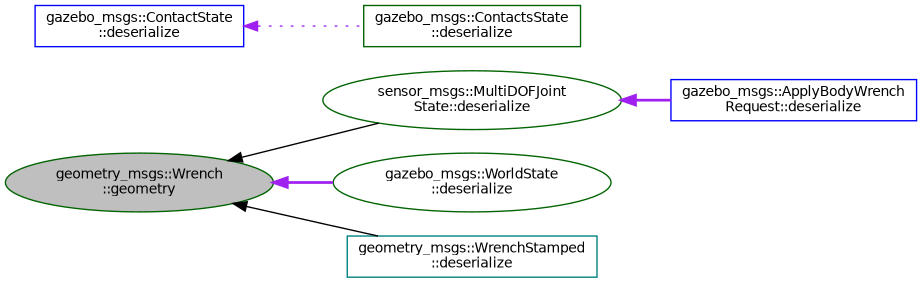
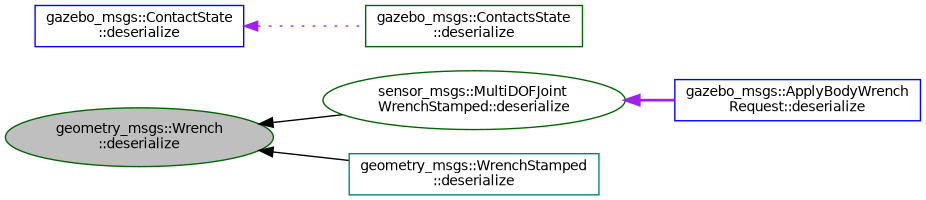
node "sensor_msgs::MultiDOFJoint State::deserialize": label "sensor_msgs::MultiDOFJoint State::deserialize" -> "sensor_msgs::MultiDOFJoint WrenchStamped::deserialize"
node "geometry_msgs::Wrench ::geometry": label "geometry_msgs::Wrench ::geometry" -> "geometry_msgs::Wrench ::deserialize"
node "gazebo_msgs::WorldState ::deserialize": removed
